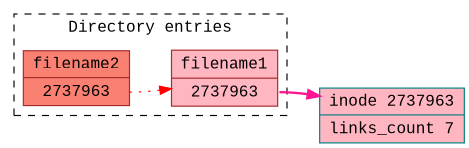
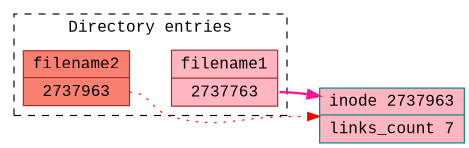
edge "filename2" -> "filename1": now "filename2" -> "inode 2737963"
node "filename1": text "2737963" -> "2737763"
